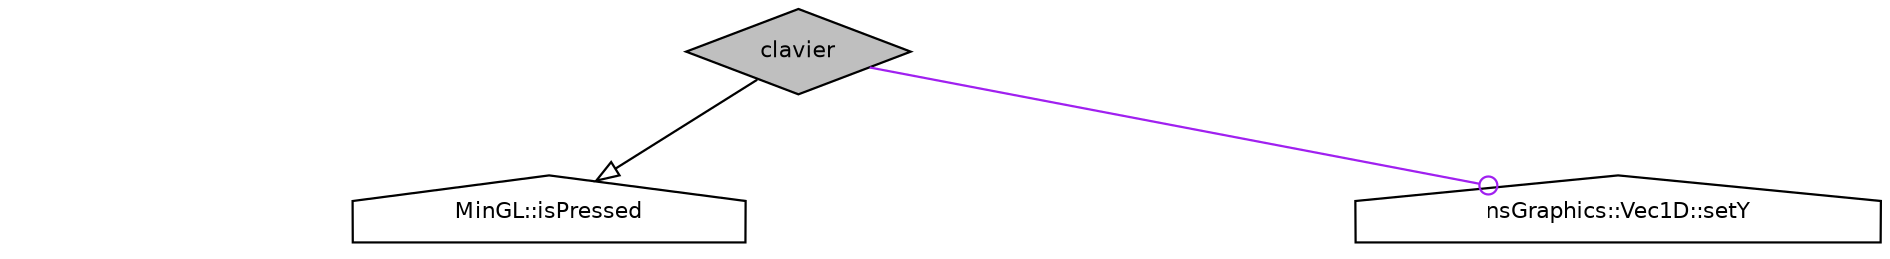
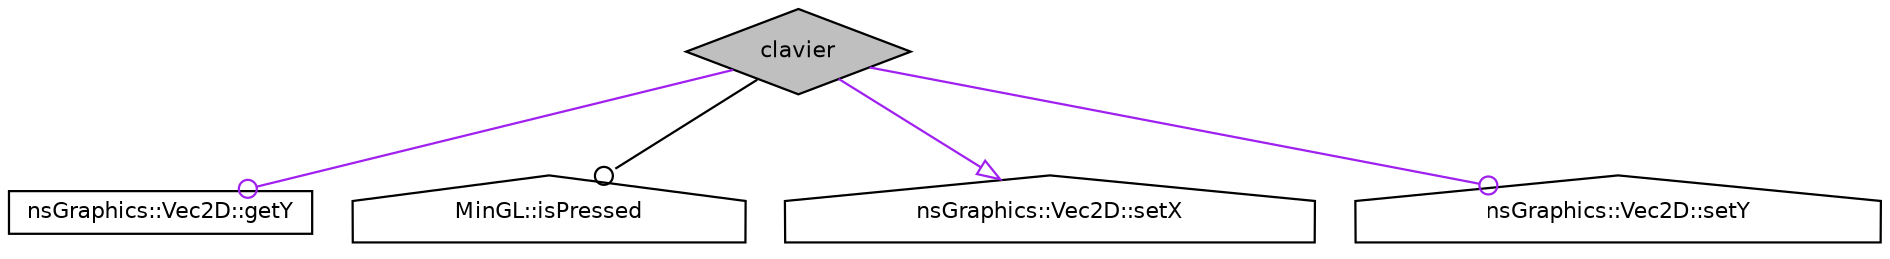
edge "clavier" -> "MinGL::isPressed": arrowhead onormal -> odot
node "nsGraphics::Vec2D::getY": added
node "nsGraphics::Vec2D::setX": added
node "nsGraphics::Vec1D::setY": label "nsGraphics::Vec1D::setY" -> "nsGraphics::Vec2D::setY"
